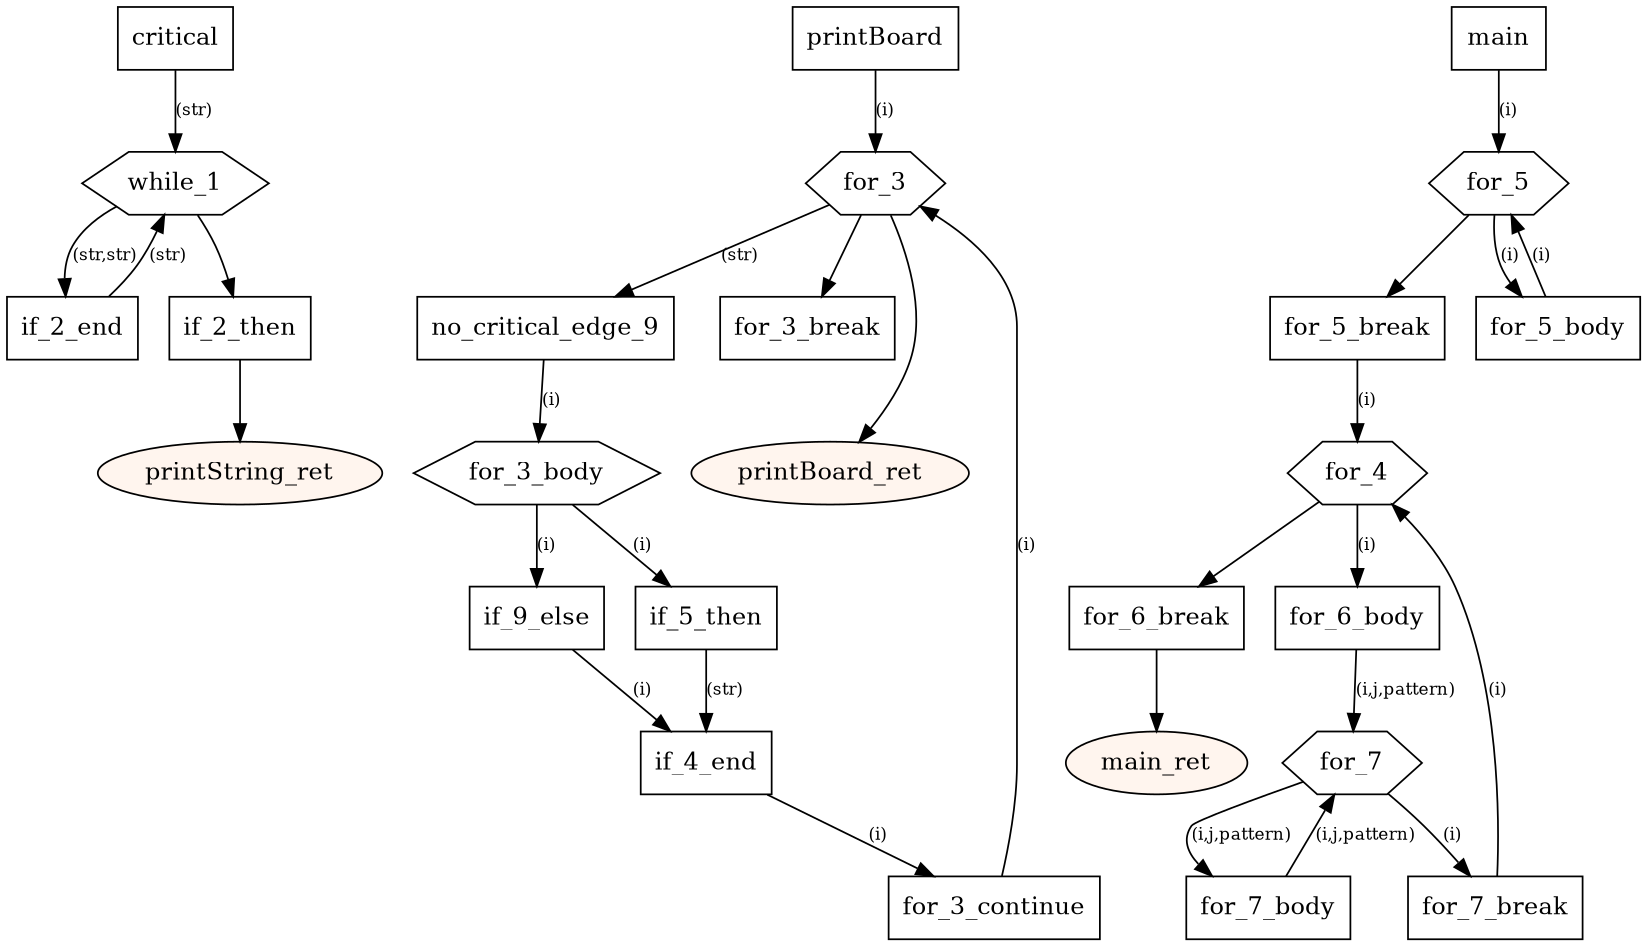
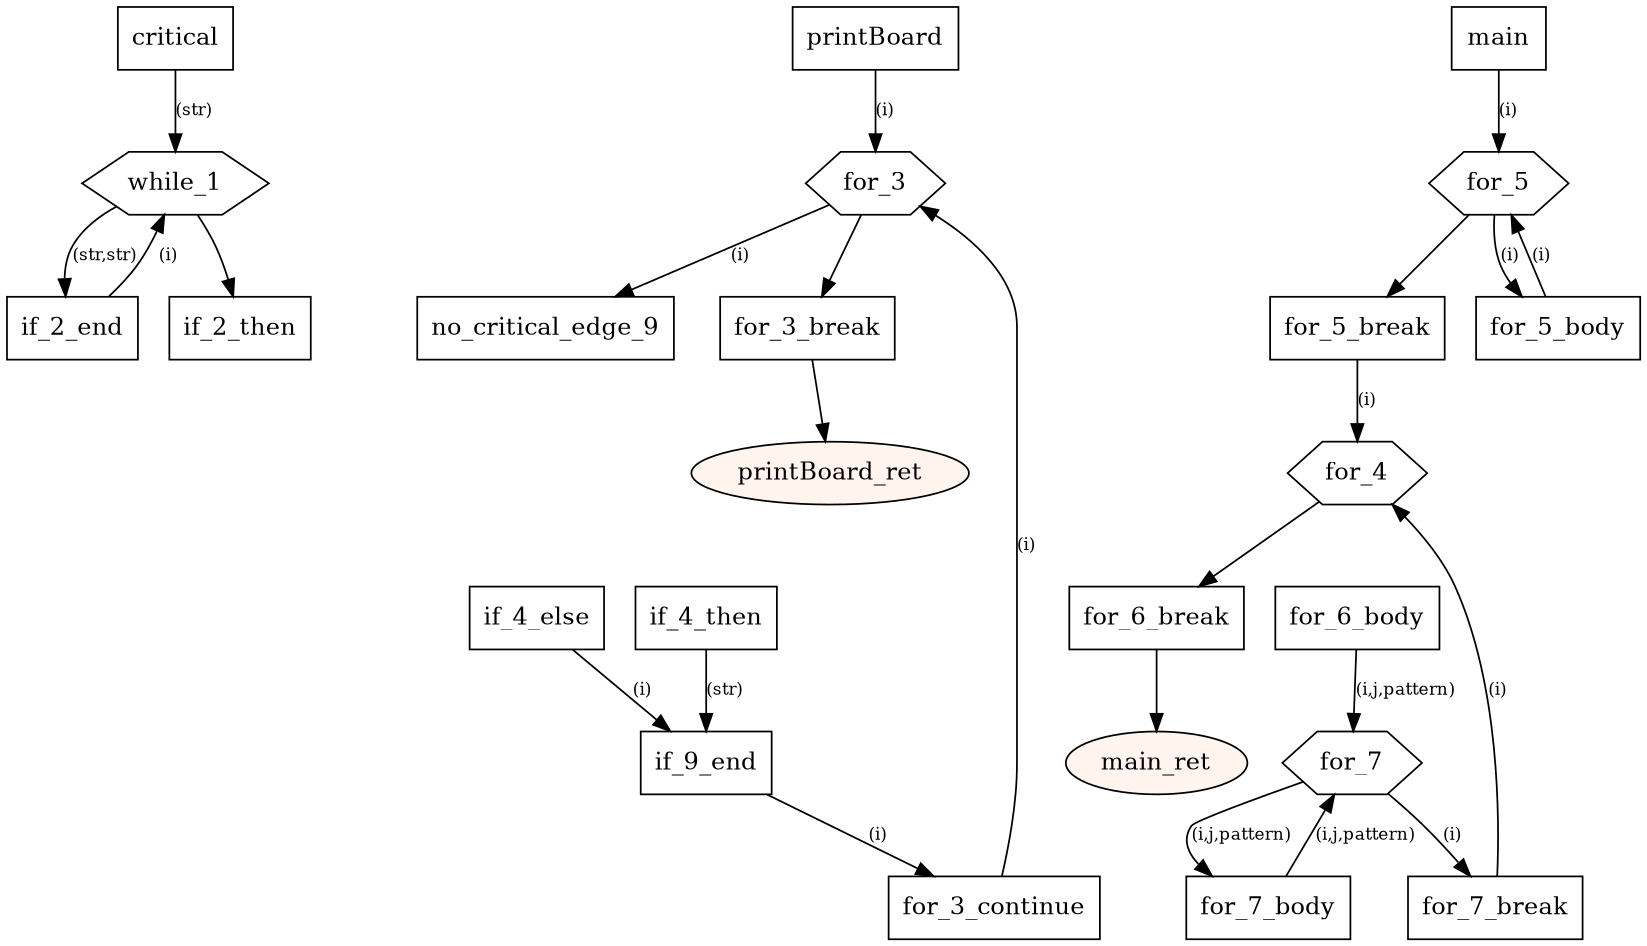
edge "if_2_end" -> "while_1": label "(str)" -> "(i)"
edge "for_3" -> "no_critical_edge_9": label "(str)" -> "(i)"
edge "for_3" -> "printBoard_ret": now "for_3_break" -> "printBoard_ret"
node "printString_ret": removed
node "for_3_body": removed
edge "for_4" -> "for_6_body": removed, label "(i)"
node "if_9_else": label "if_9_else" -> "if_4_else"
node "if_5_then": label "if_5_then" -> "if_4_then"
node "if_4_end": label "if_4_end" -> "if_9_end"
